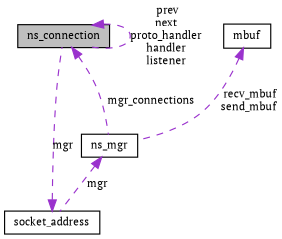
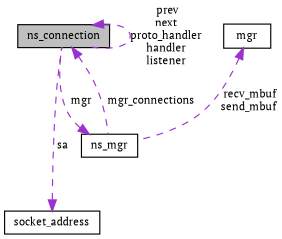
node "mbuf": label "mbuf" -> "mgr"
edge "ns_connection" -> "socket_address": label " mgr" -> " sa"
edge "socket_address" -> "ns_mgr": now "ns_connection" -> "ns_mgr"
